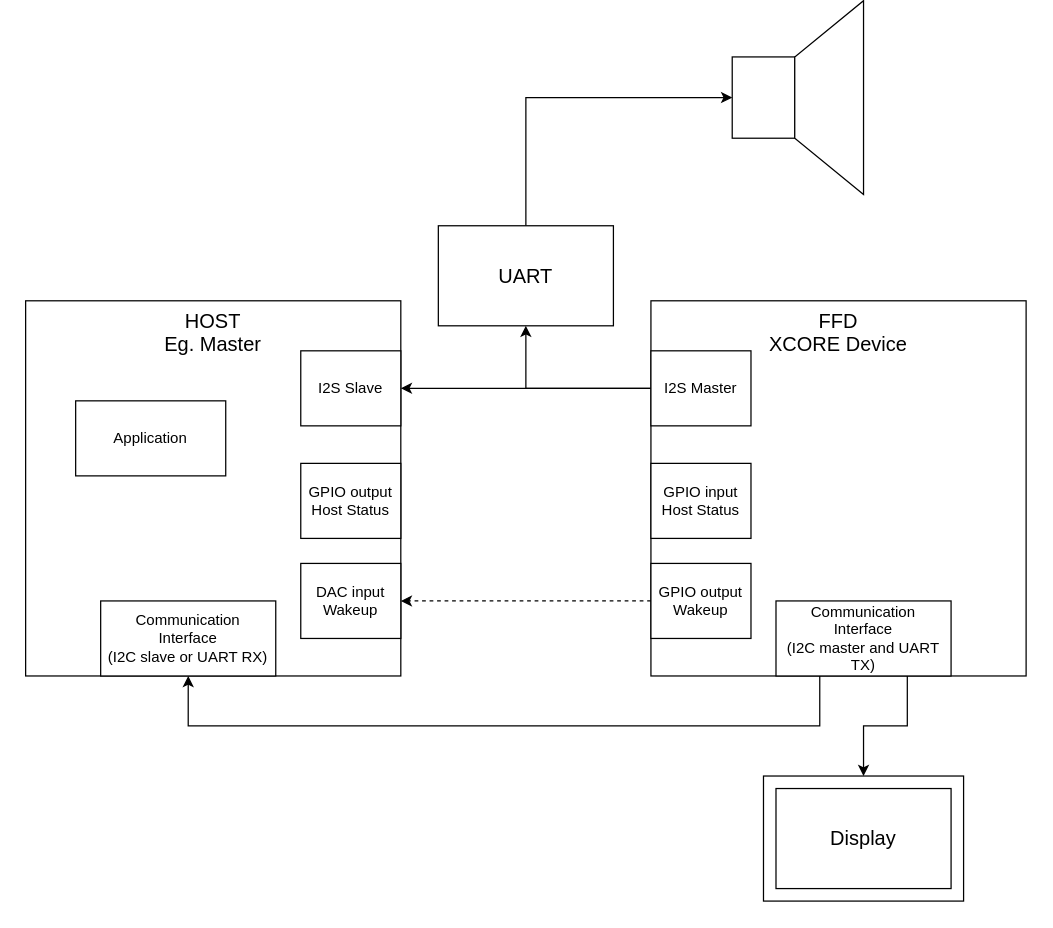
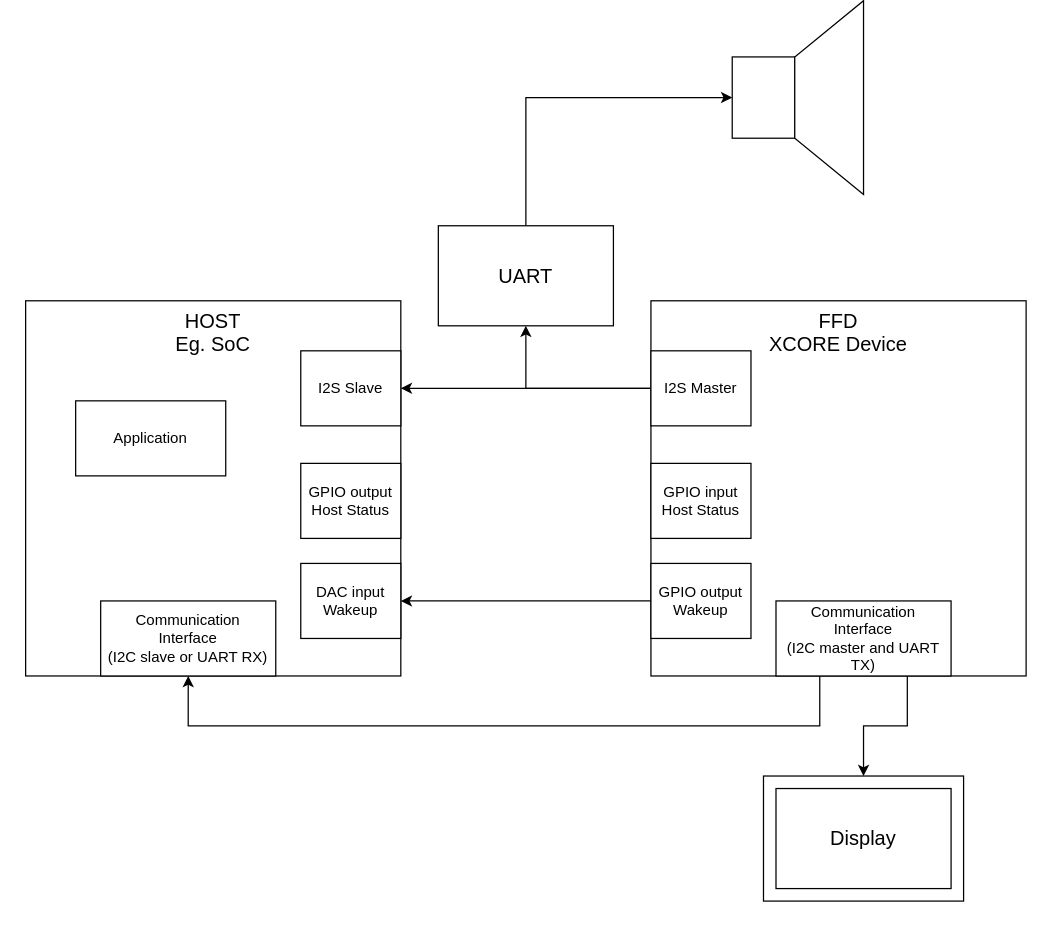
node "HOSTEg. Master": label "HOSTEg. Master" -> "HOSTEg. SoC"
edge "GPIO output Wakeup" -> "DAC input Wakeup": style dashed -> solid
